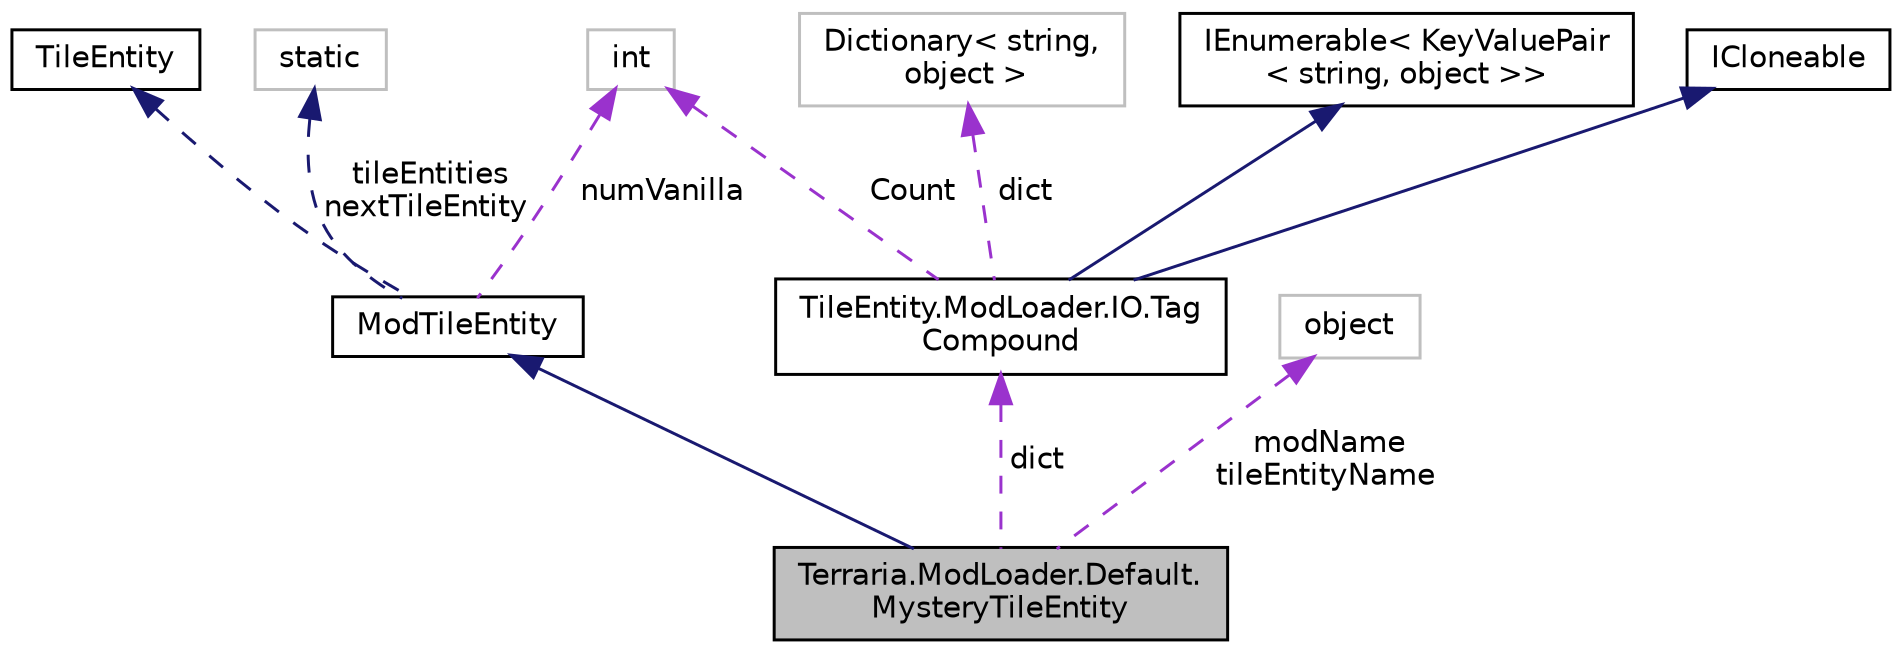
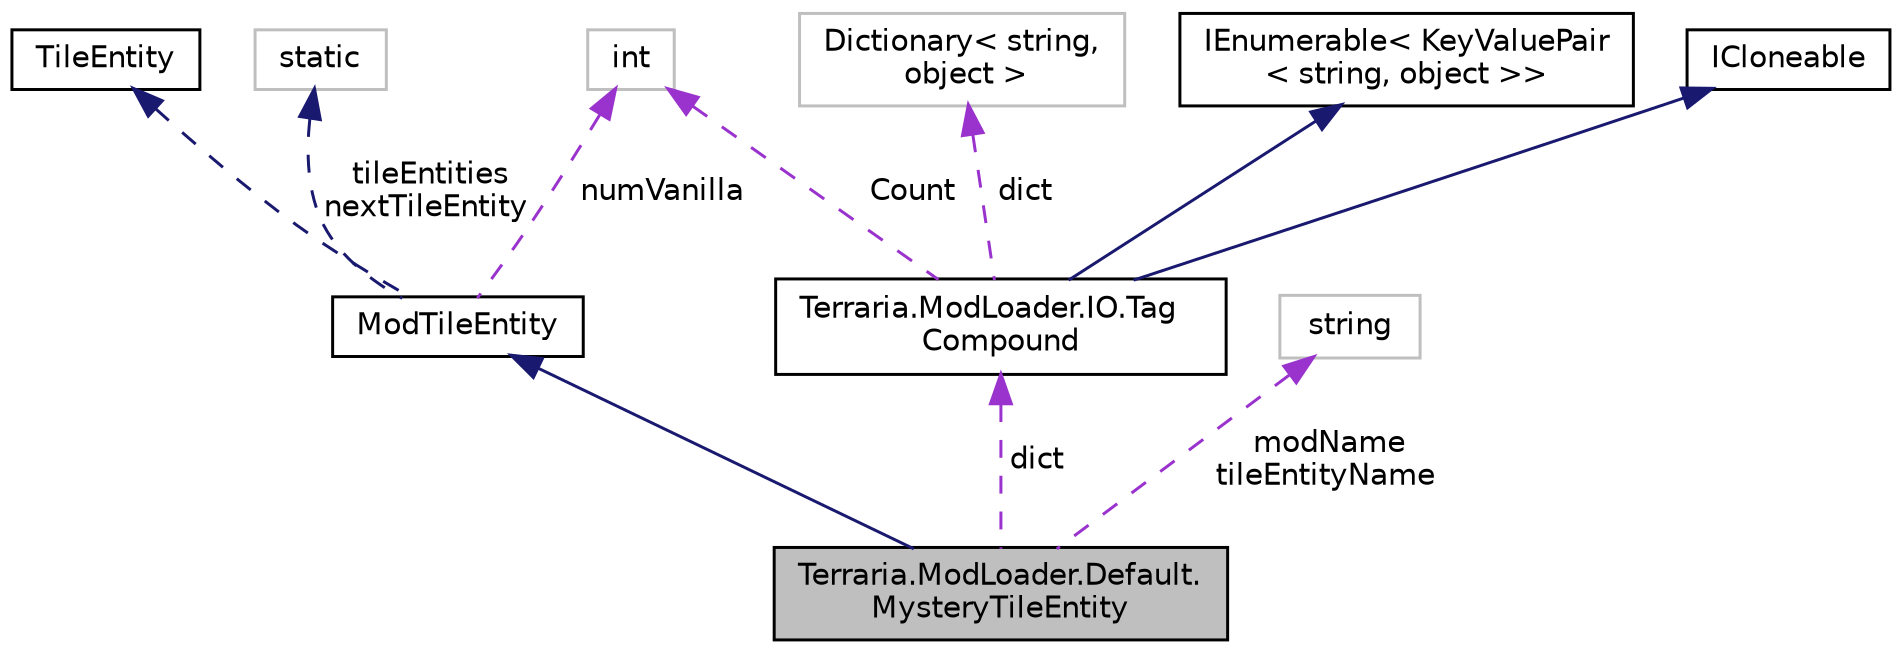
node "TileEntity.ModLoader.IO.Tag Compound": label "TileEntity.ModLoader.IO.Tag Compound" -> "Terraria.ModLoader.IO.Tag Compound"
node "object": label "object" -> "string"
